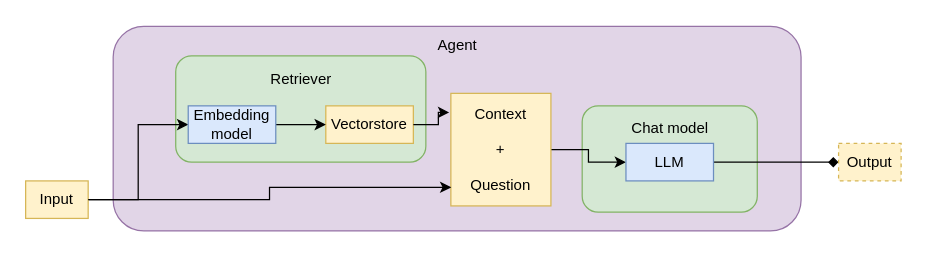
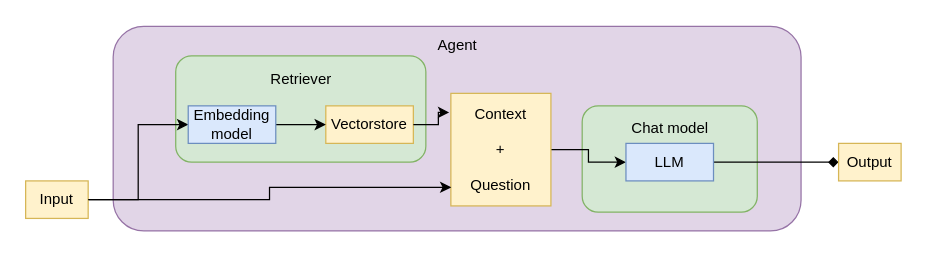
node "Output": style dashed -> solid
